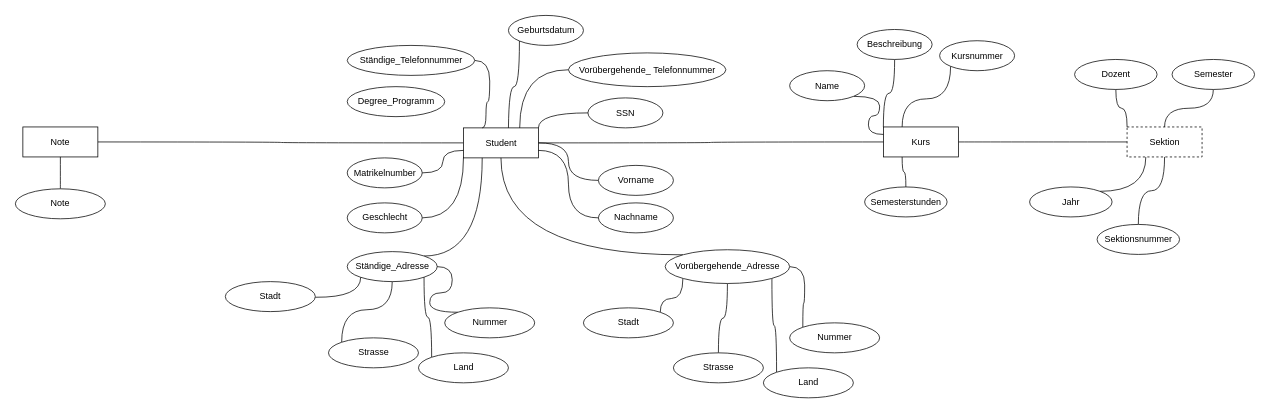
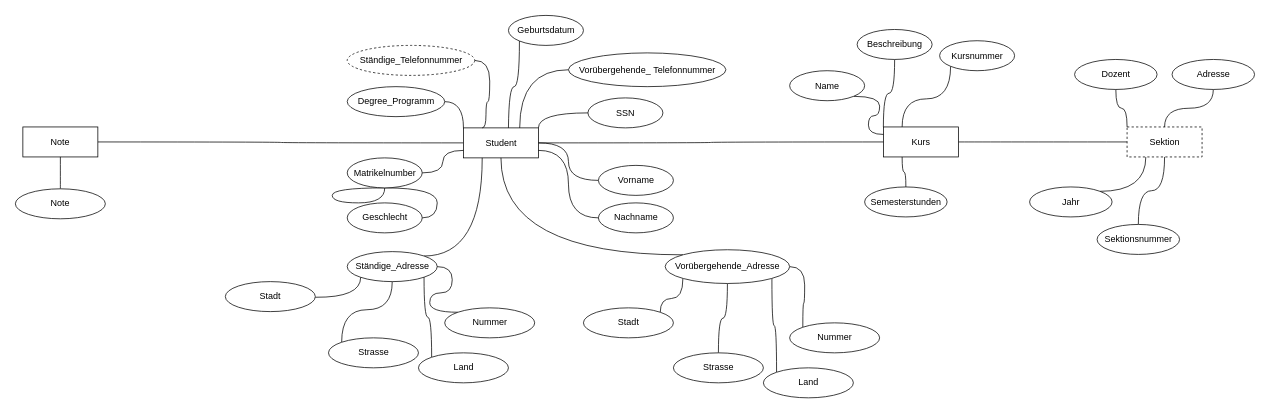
node "Ständige_Telefonnummer": style solid -> dashed
node "Semester": label "Semester" -> "Adresse"
edge "Degree_Programm" -- "Student": added
edge "Student" -- "Geschlecht": now "Matrikelnumber" -- "Geschlecht"
